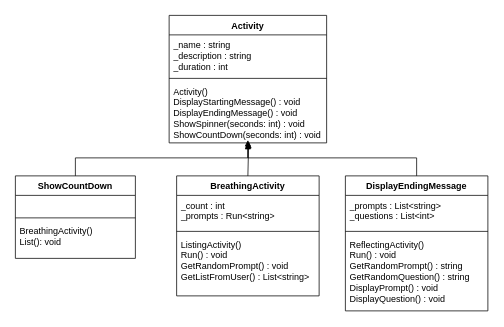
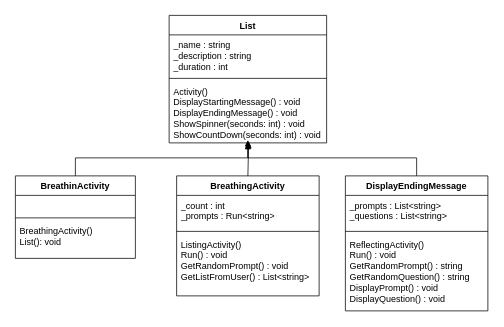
node "Activity": label "Activity" -> "List"
node "ShowCountDown": label "ShowCountDown" -> "BreathinActivity"
node "_prompts : List<string> _questions : List<int>": label "_prompts : List<string> _questions : List<int>" -> "_prompts : List<string> _questions : List<string>"
